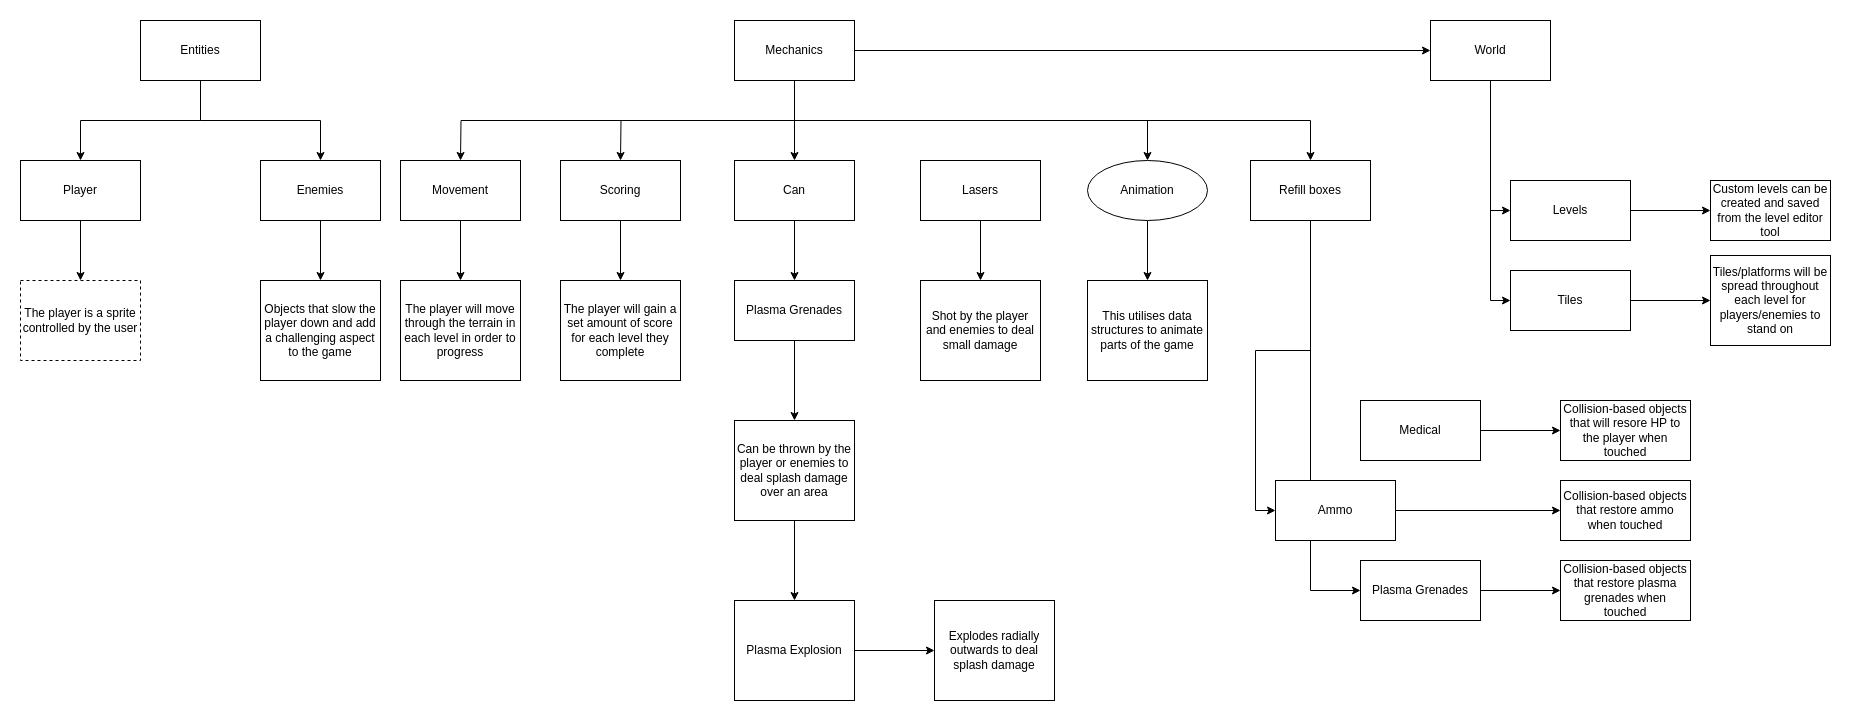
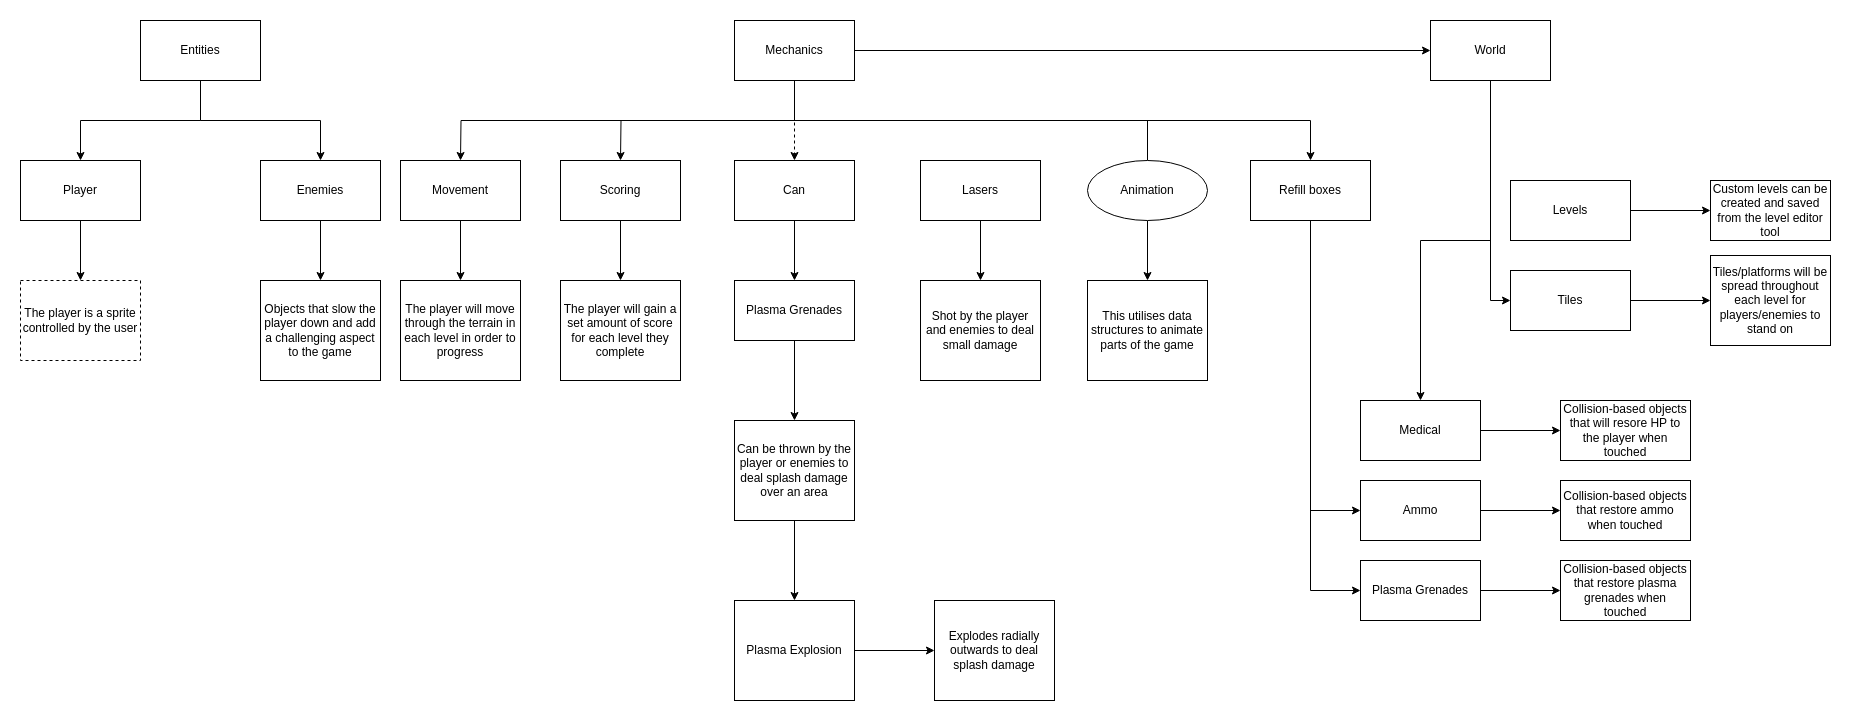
edge "Mechanics" -> "Can": style solid -> dashed
edge "Mechanics" -> "Animation": arrowhead classic -> none
edge "World" -> "Levels": now "World" -> "Medical"
node "Ammo": moved (1336, 511) -> (1421, 511)
